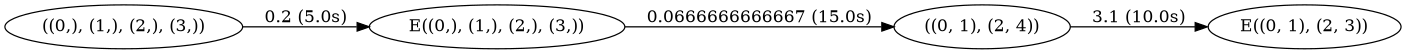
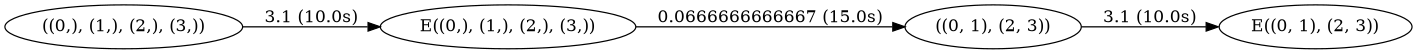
edge "((0,), (1,), (2,), (3,))" -> "E((0,), (1,), (2,), (3,))": label "0.2 (5.0s)" -> "3.1 (10.0s)"
node "((0, 1), (2, 4))": label "((0, 1), (2, 4))" -> "((0, 1), (2, 3))"
